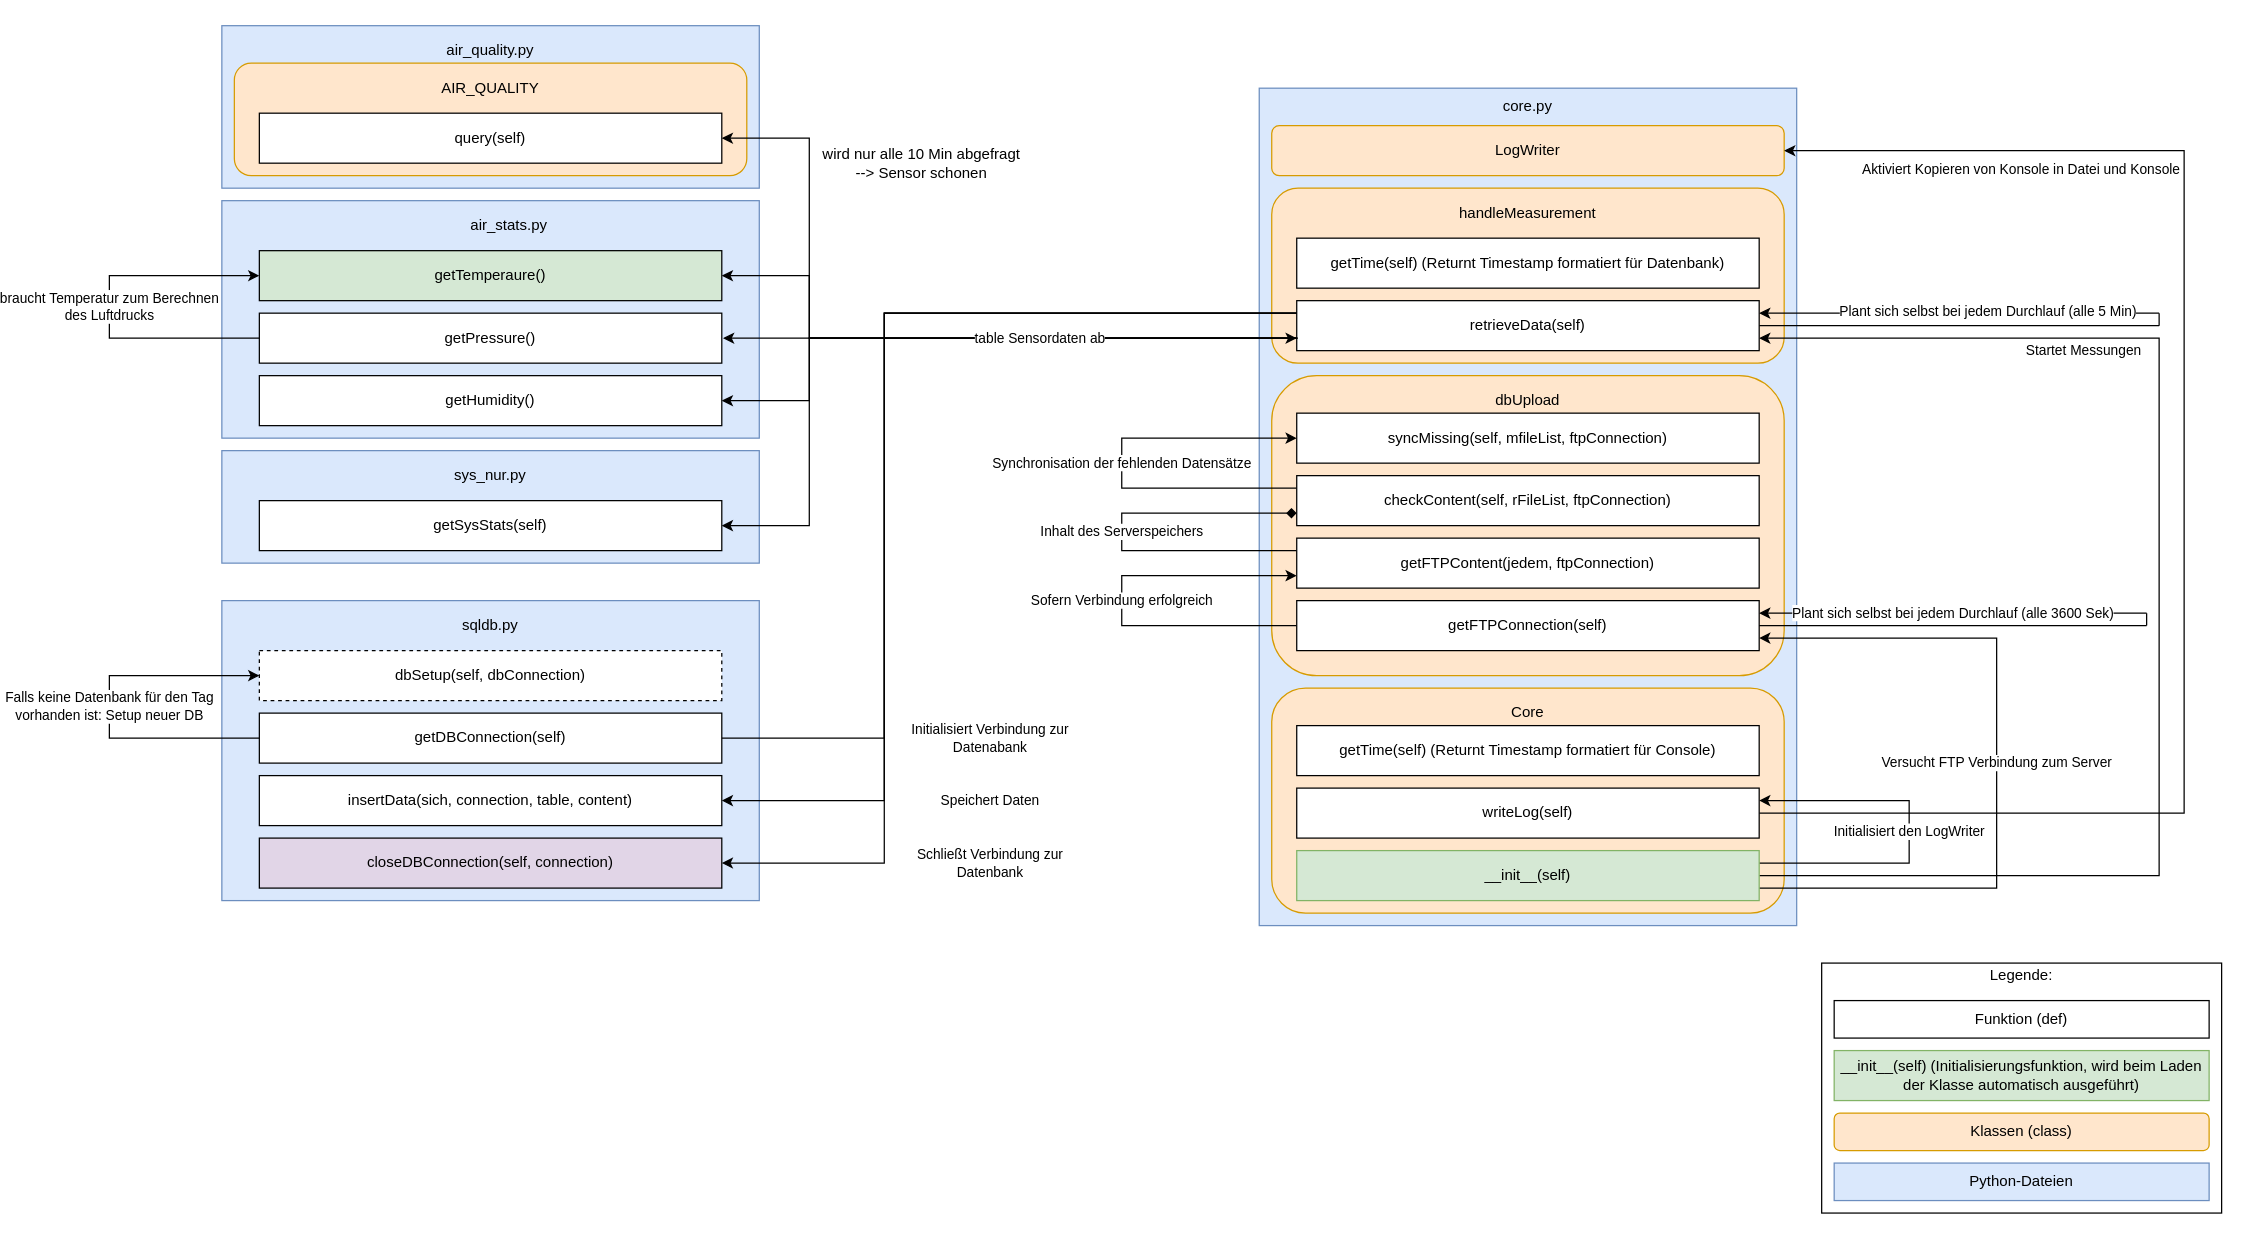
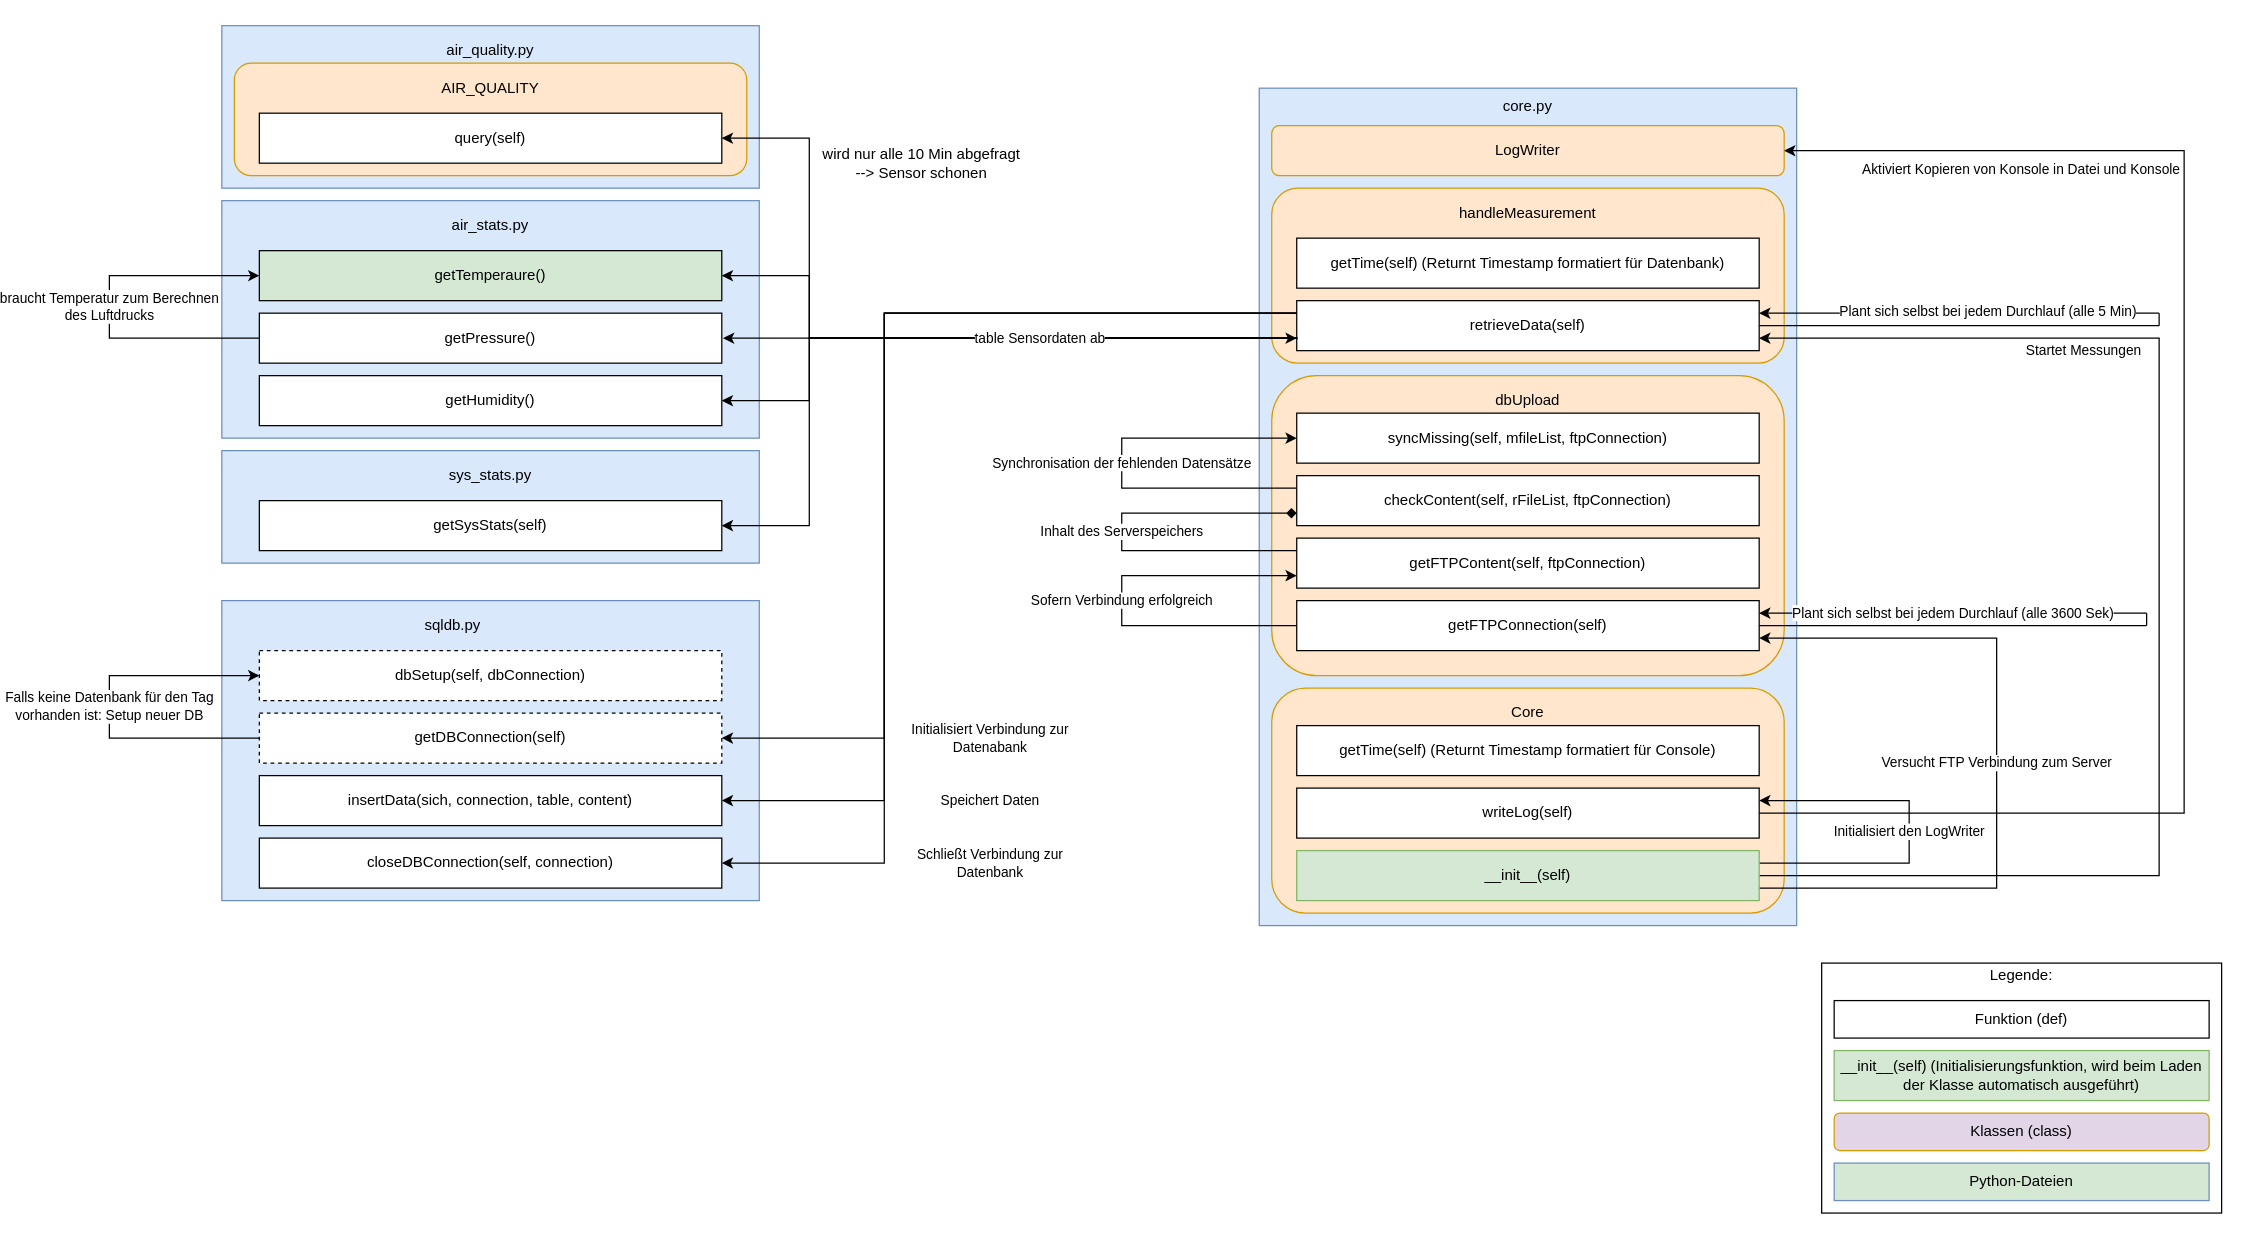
node "air_stats.py": moved (509, 226) -> (491, 226)
node "sys_nur.py": label "sys_nur.py" -> "sys_stats.py"
node "getFTPContent(jedem, ftpConnection)": label "getFTPContent(jedem, ftpConnection)" -> "getFTPContent(self, ftpConnection)"
node "sqldb.py": moved (491, 626) -> (453, 626)
node "getDBConnection(self)": style solid -> dashed
edge "retrieveData(self)" -- "getDBConnection(self)": arrowhead none -> classic
node "closeDBConnection(self, connection)": fillcolor #e1d5e7 -> #ffffff
node "Klassen (class)": fillcolor #ffe6cc -> #e1d5e7
node "Python-Dateien": fillcolor #dae8fc -> #d5e8d4
